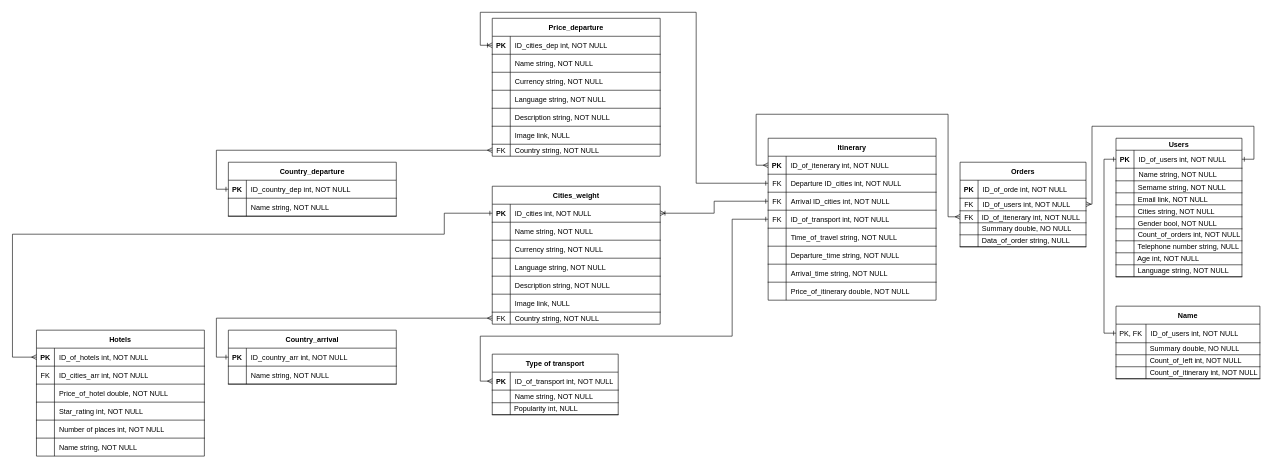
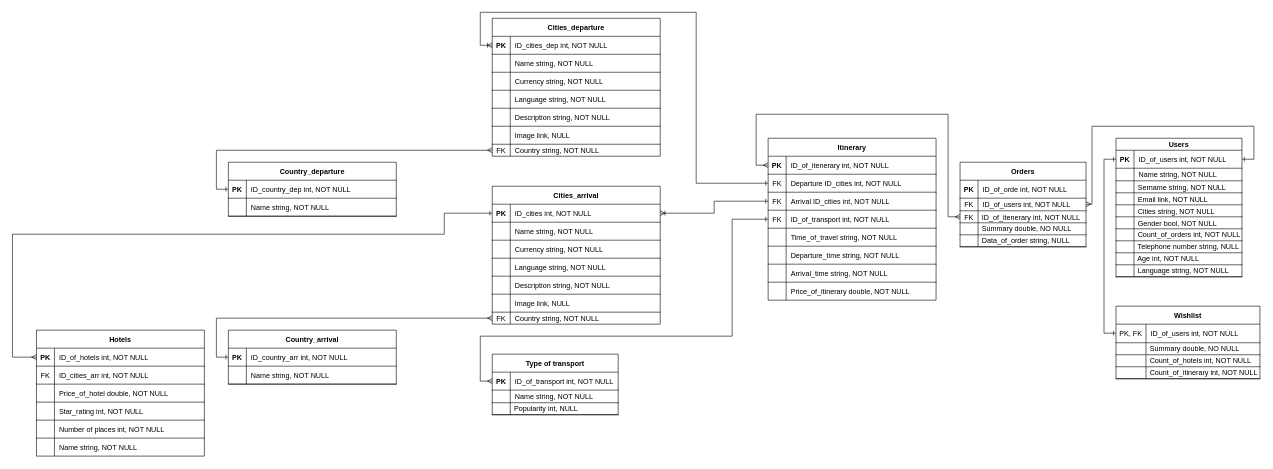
node "Price_departure": label "Price_departure" -> "Cities_departure"
node "Cities_weight": label "Cities_weight" -> "Cities_arrival"
node "Name": label "Name" -> "Wishlist"
node "Count_of_left int, NOT NULL": label "Count_of_left int, NOT NULL" -> "Count_of_hotels int, NOT NULL"
